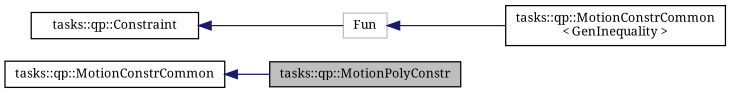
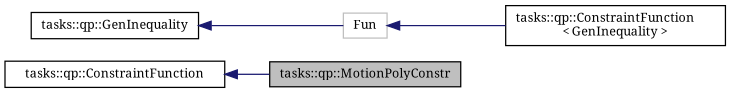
node "tasks::qp::Constraint": label "tasks::qp::Constraint" -> "tasks::qp::GenInequality"
node "tasks::qp::MotionConstrCommon < GenInequality >": label "tasks::qp::MotionConstrCommon < GenInequality >" -> "tasks::qp::ConstraintFunction < GenInequality >"
node "tasks::qp::MotionConstrCommon": label "tasks::qp::MotionConstrCommon" -> "tasks::qp::ConstraintFunction"
